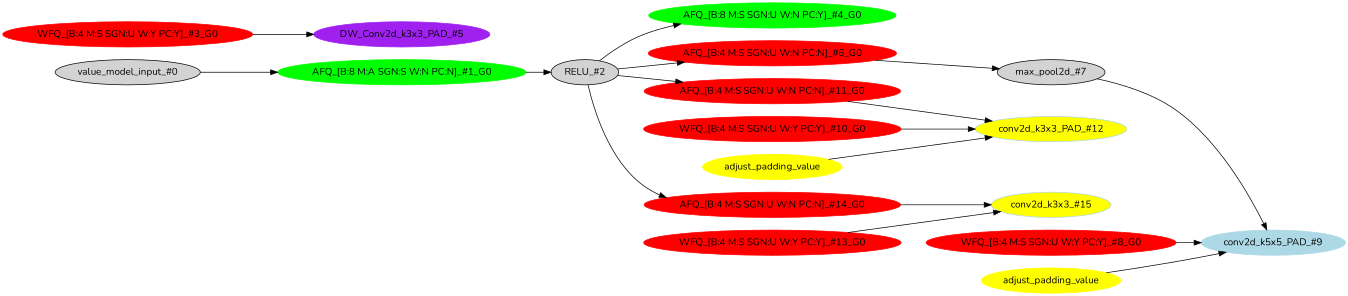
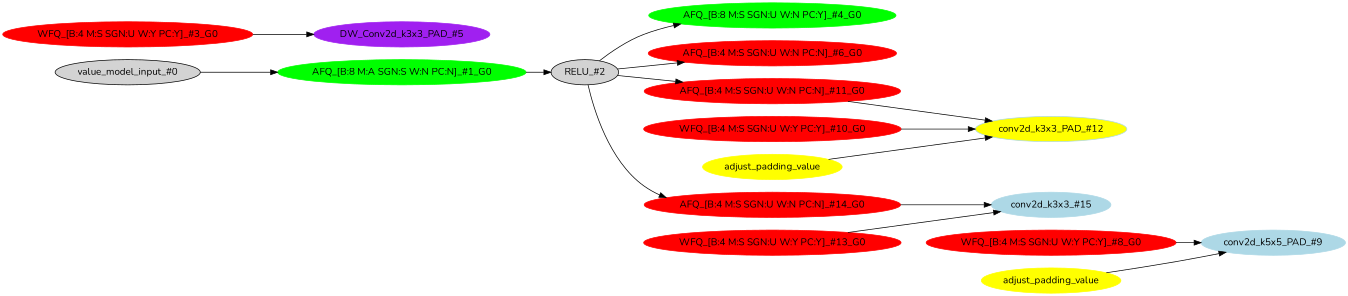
node "max_pool2d_#7": removed
node "conv2d_k3x3_#15": fillcolor yellow -> lightblue
